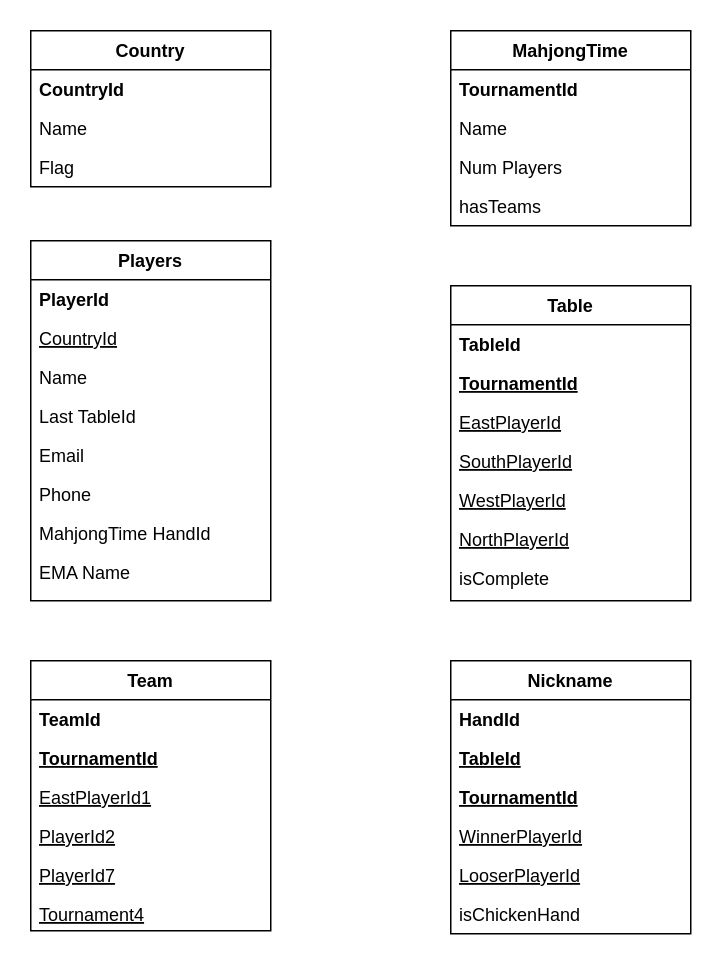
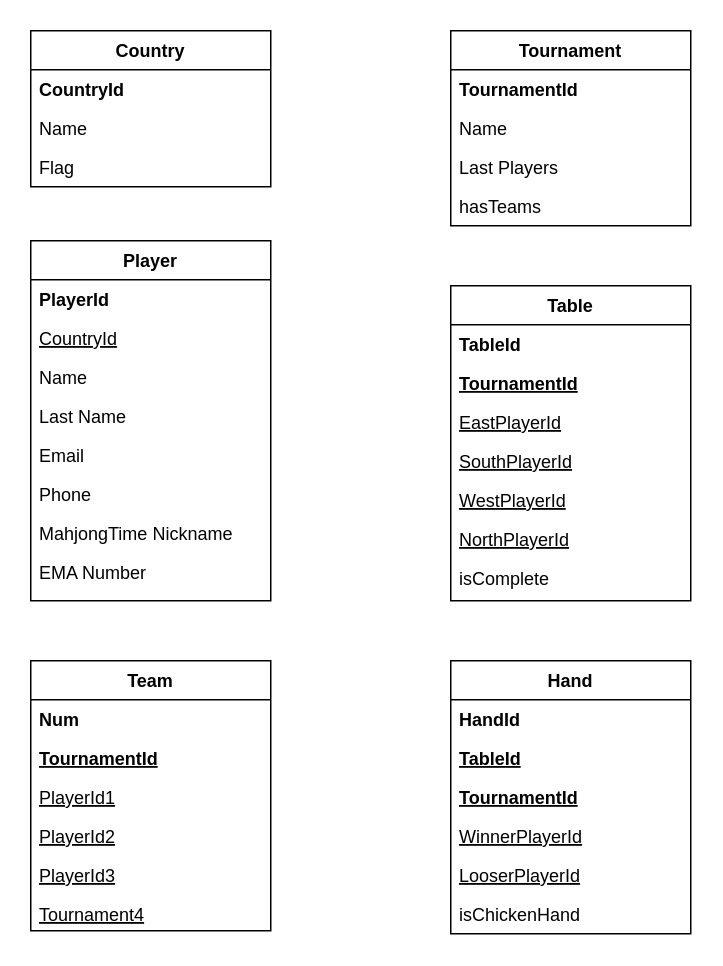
node "MahjongTime": label "MahjongTime" -> "Tournament"
node "Num Players": label "Num Players" -> "Last Players"
node "Players": label "Players" -> "Player"
node "Last TableId": label "Last TableId" -> "Last Name"
node "MahjongTime HandId": label "MahjongTime HandId" -> "MahjongTime Nickname"
node "EMA Name": label "EMA Name" -> "EMA Number"
node "Nickname": label "Nickname" -> "Hand"
node "TeamId": label "TeamId" -> "Num"
node "EastPlayerId1": label "EastPlayerId1" -> "PlayerId1"
node "PlayerId7": label "PlayerId7" -> "PlayerId3"
